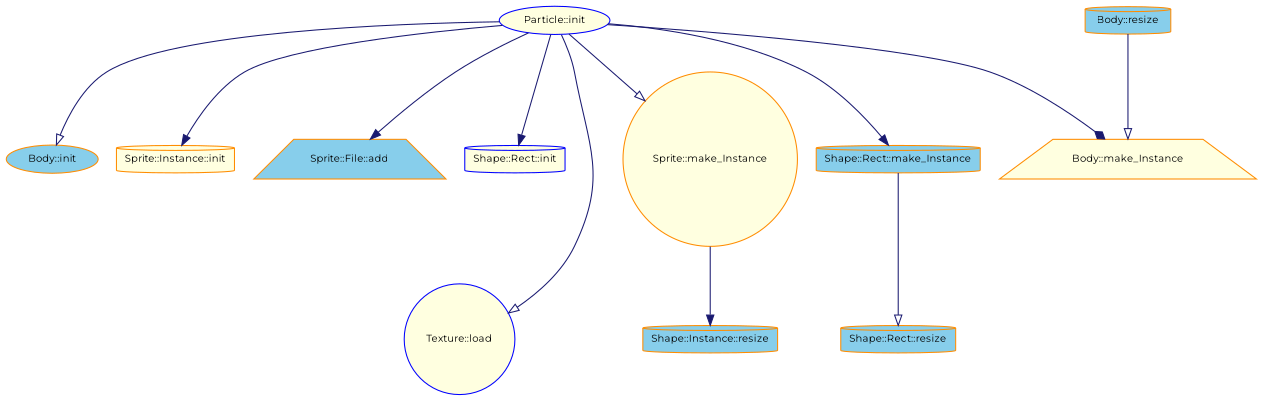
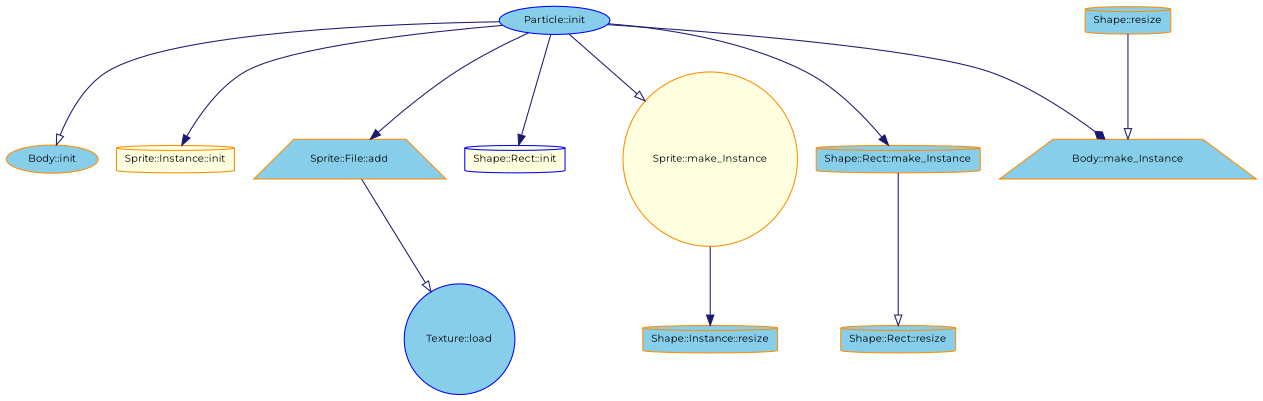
node "Particle::init": fillcolor lightyellow -> skyblue
node "Body::resize": label "Body::resize" -> "Shape::resize"
node "Body::make_Instance": fillcolor lightyellow -> skyblue
edge "Particle::init" -> "Texture::load": now "Sprite::File::add" -> "Texture::load"
node "Texture::load": fillcolor lightyellow -> skyblue
